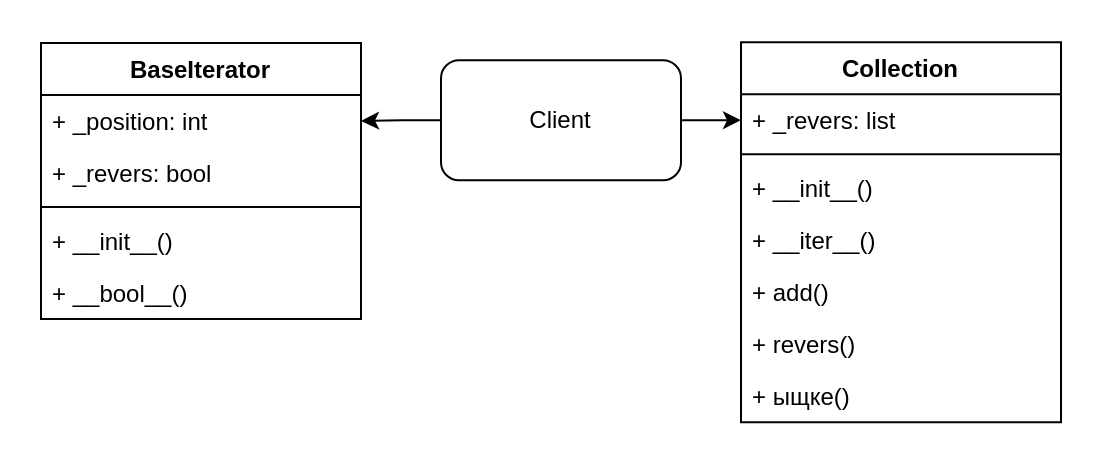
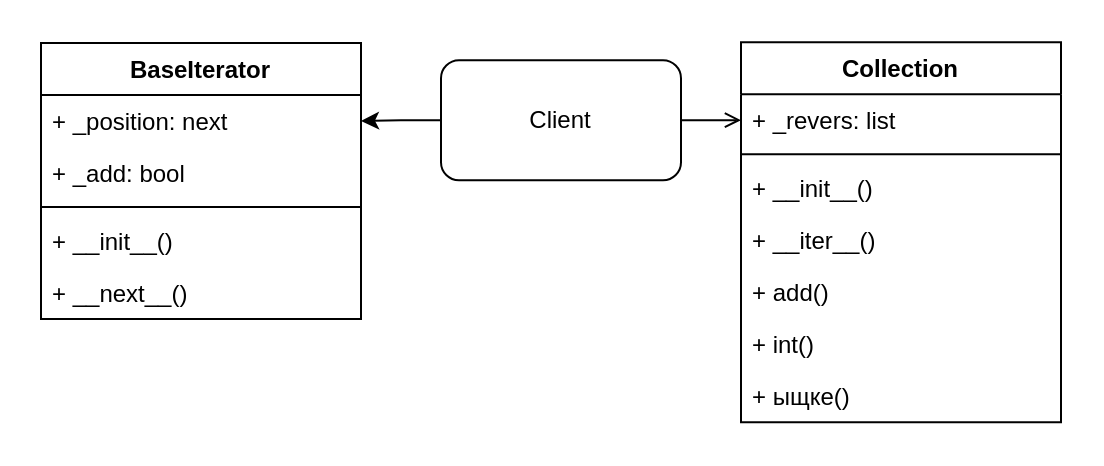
edge "Client" -> "+ _revers: list": arrowhead classic -> open
node "+ _position: int": label "+ _position: int" -> "+ _position: next"
node "+ _revers: bool": label "+ _revers: bool" -> "+ _add: bool"
node "+ __bool__()": label "+ __bool__()" -> "+ __next__()"
node "+ revers()": label "+ revers()" -> "+ int()"
